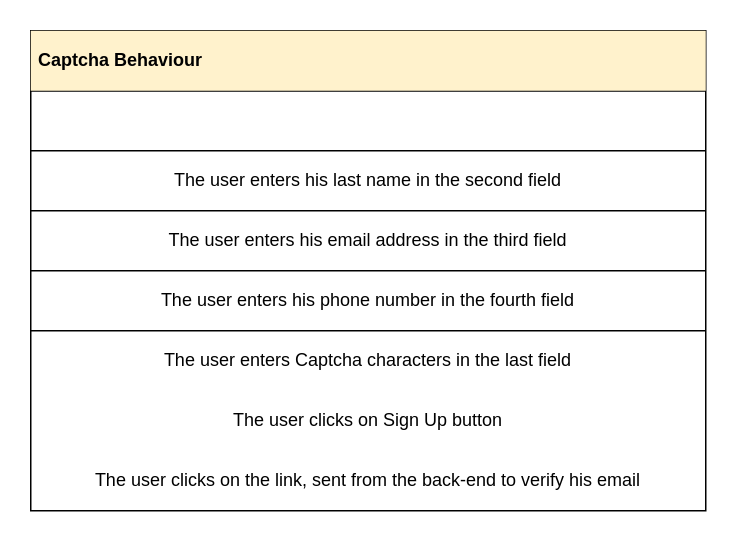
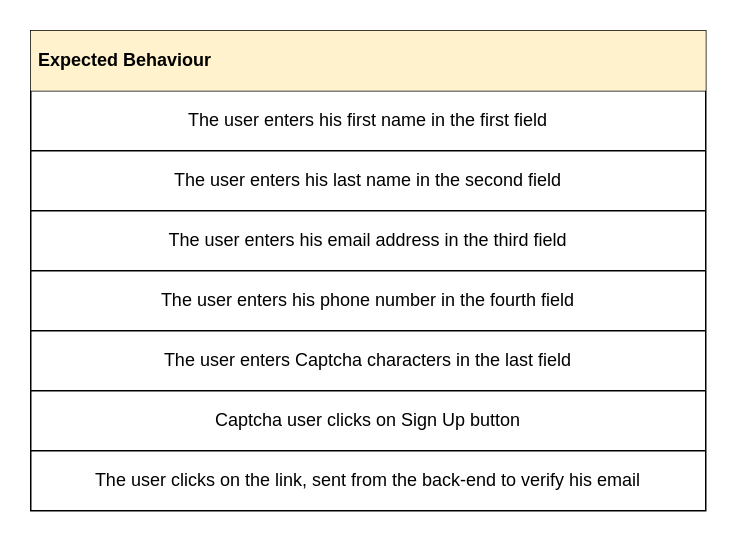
node "Captcha Behaviour": label "Captcha Behaviour" -> "Expected Behaviour"
node "The user enters his first name in the first field": added
node "The user clicks on Sign Up button": label "The user clicks on Sign Up button" -> "Captcha user clicks on Sign Up button"
